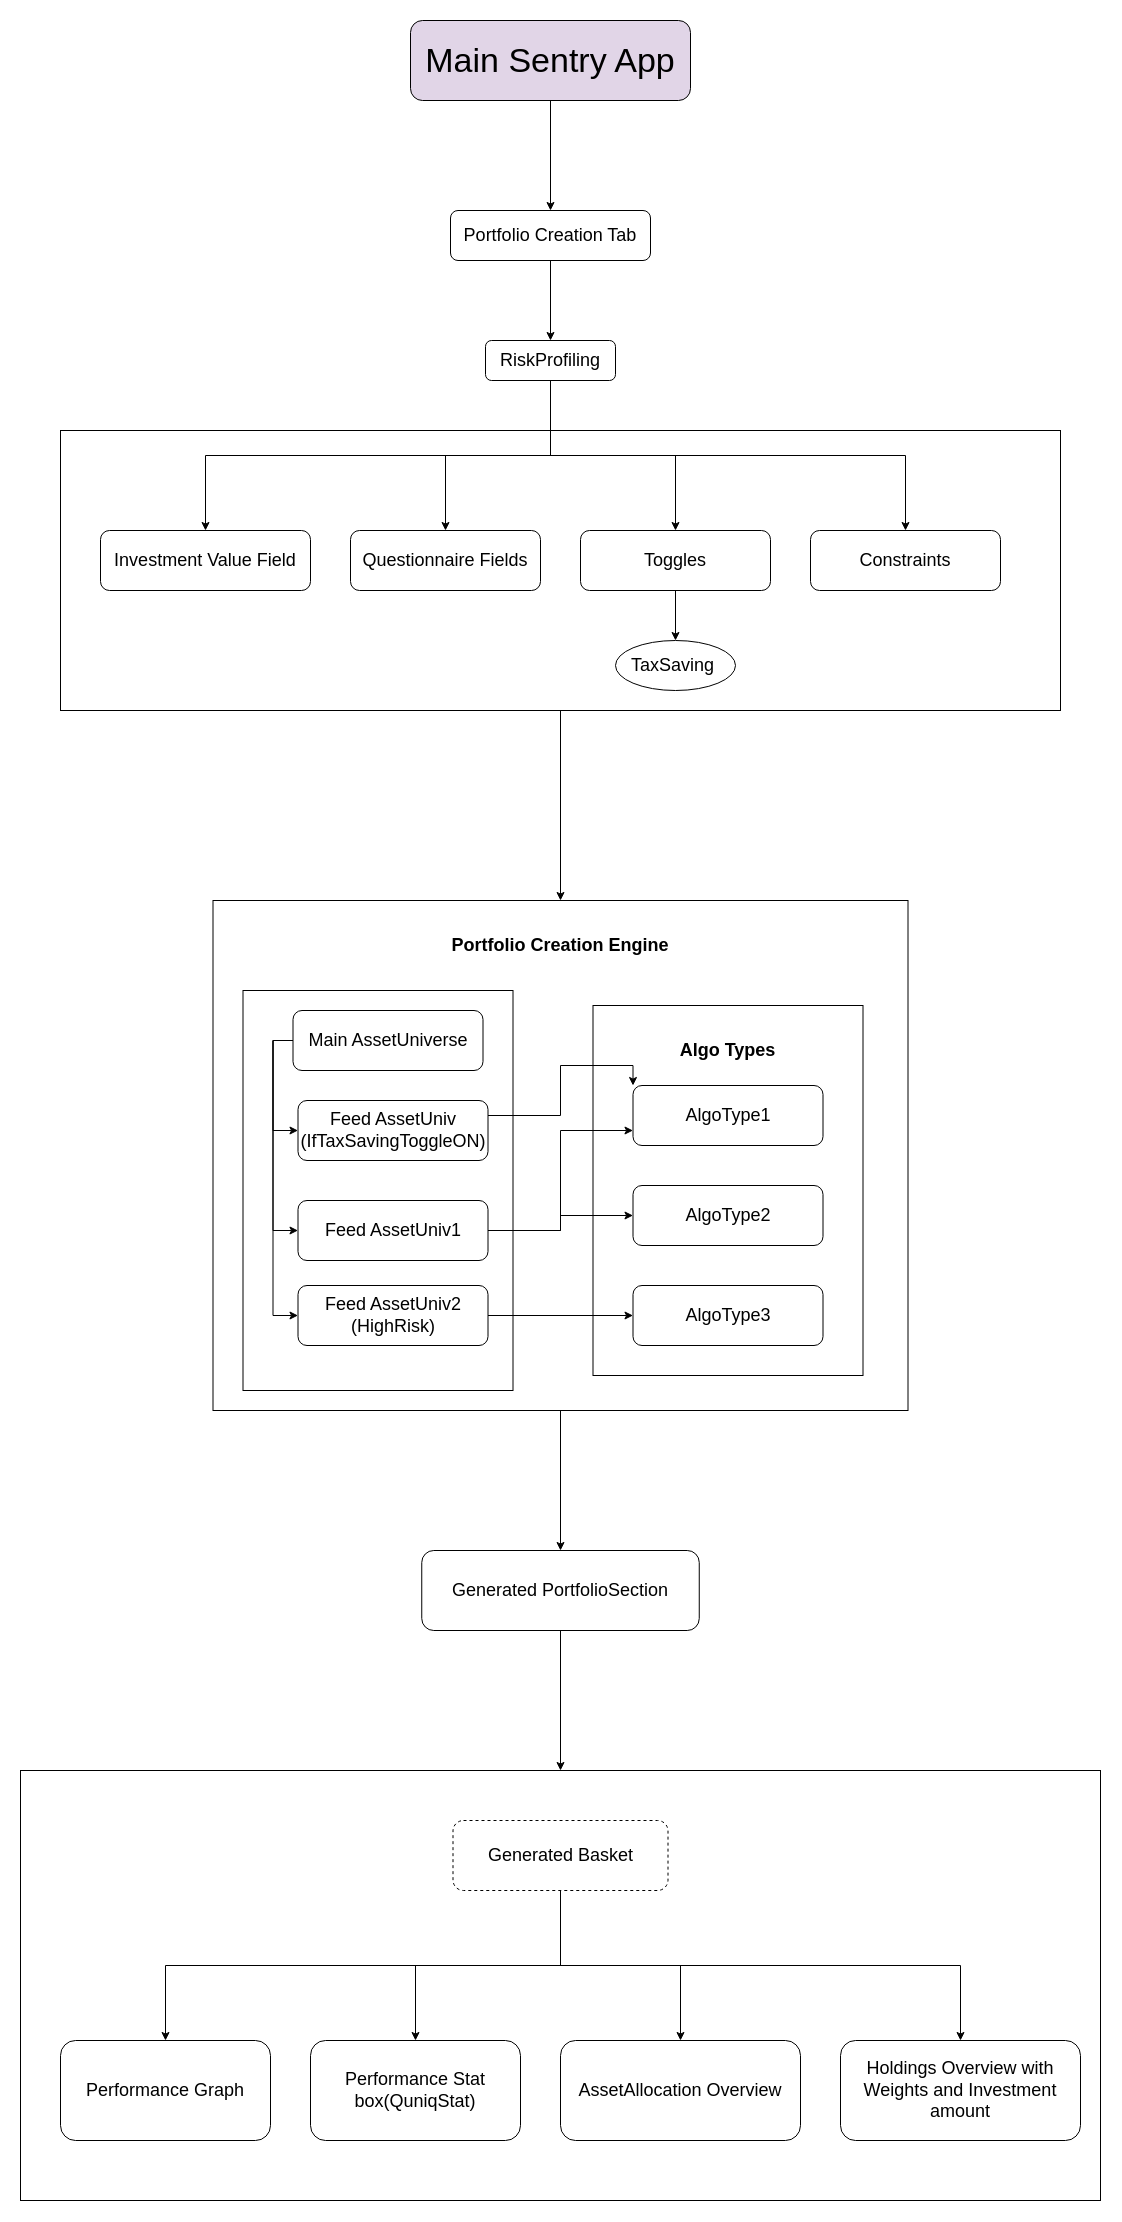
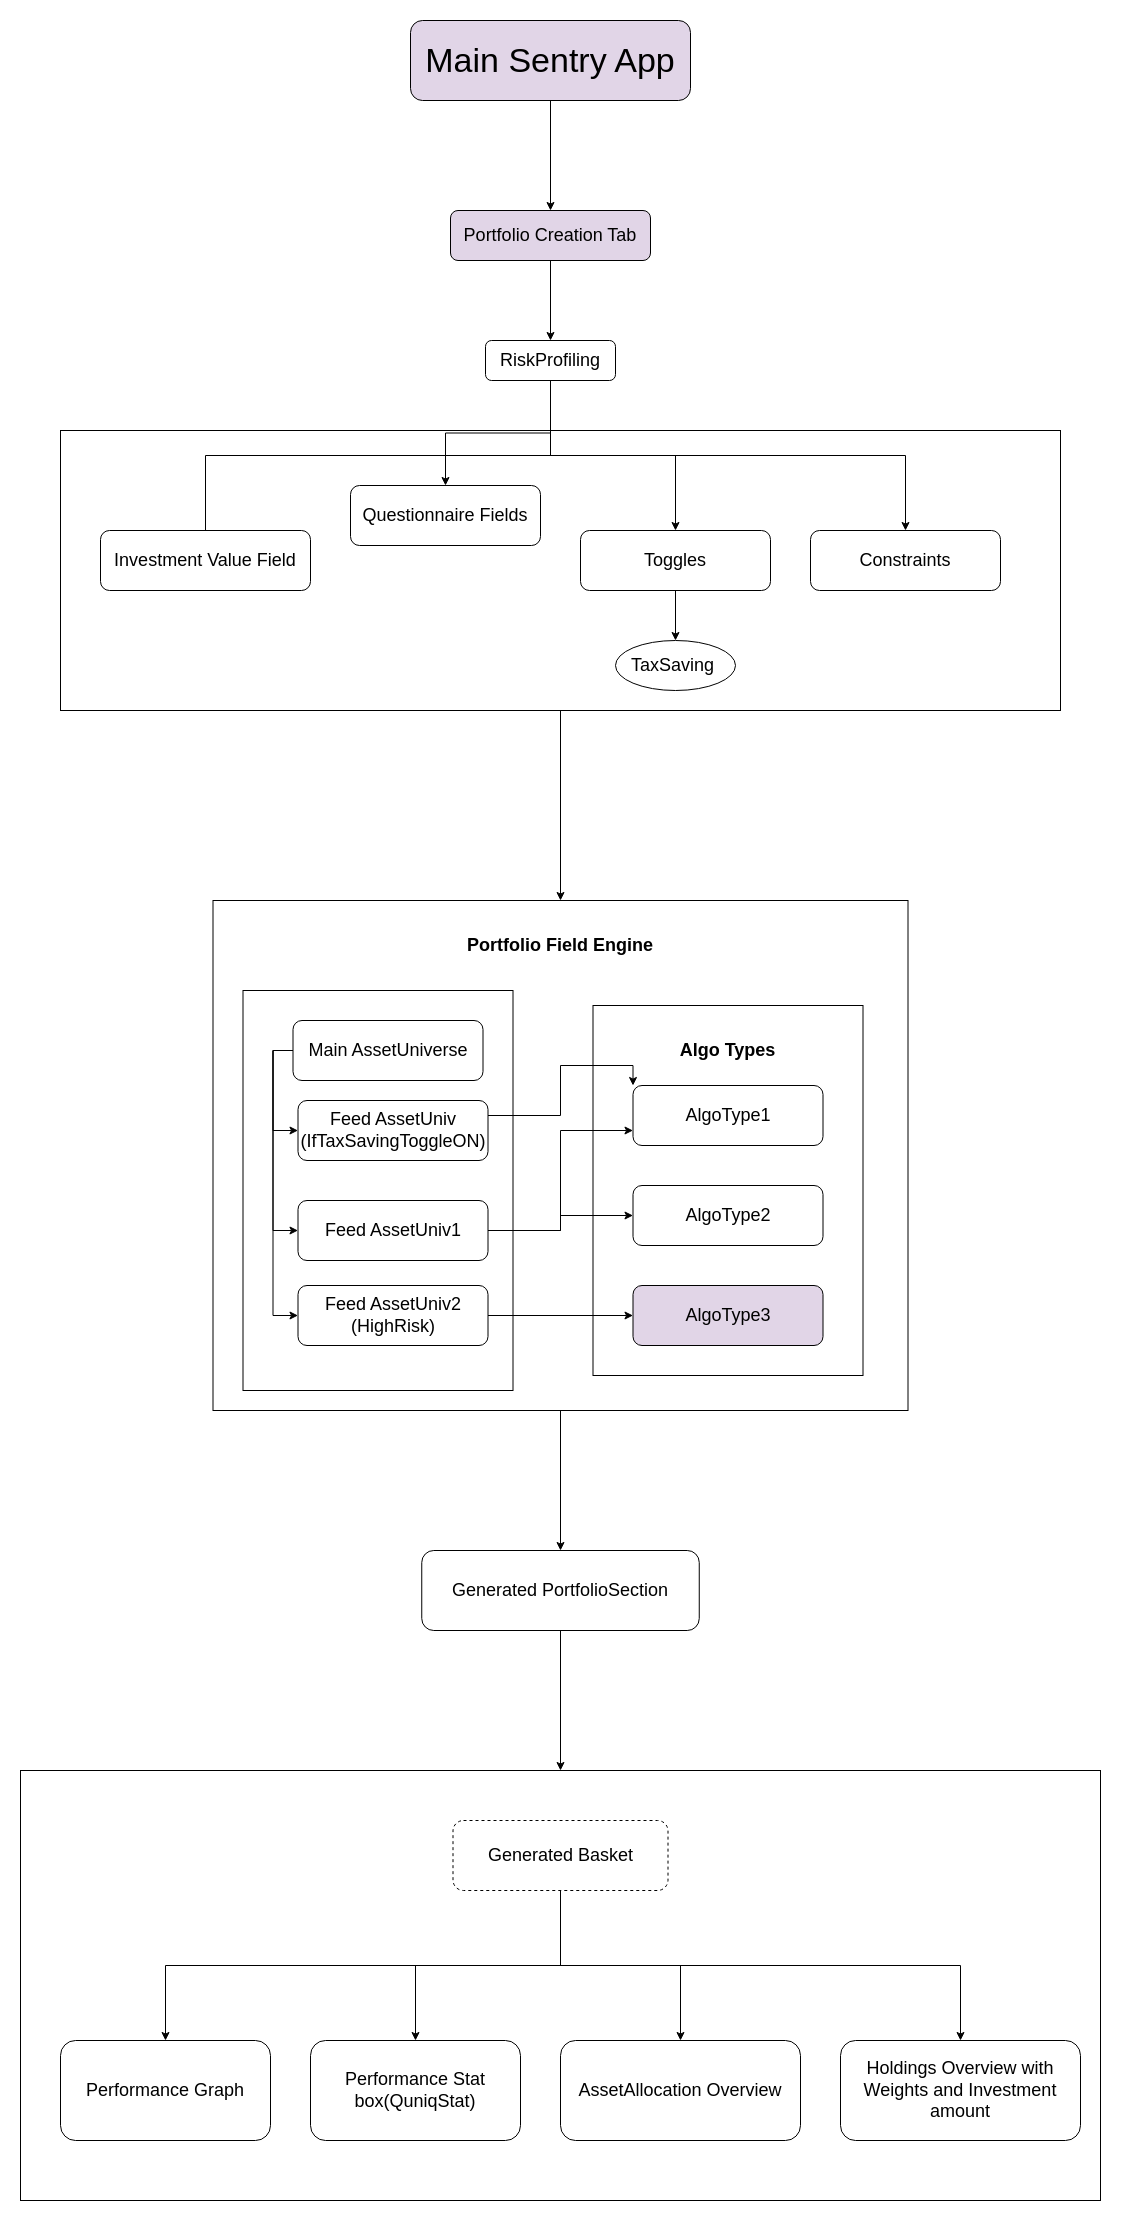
node "Portfolio Creation Tab": fillcolor #ffffff -> #e1d5e7
edge "RiskProfiling" -> "Investment Value Field": arrowhead classic -> none
node "Questionnaire Fields": moved (446, 561) -> (446, 516)
node "Portfolio Creation Engine": label "Portfolio Creation Engine" -> "Portfolio Field Engine"
node "Main AssetUniverse": moved (388, 1041) -> (388, 1051)
node "AlgoType3": fillcolor #ffffff -> #e1d5e7
